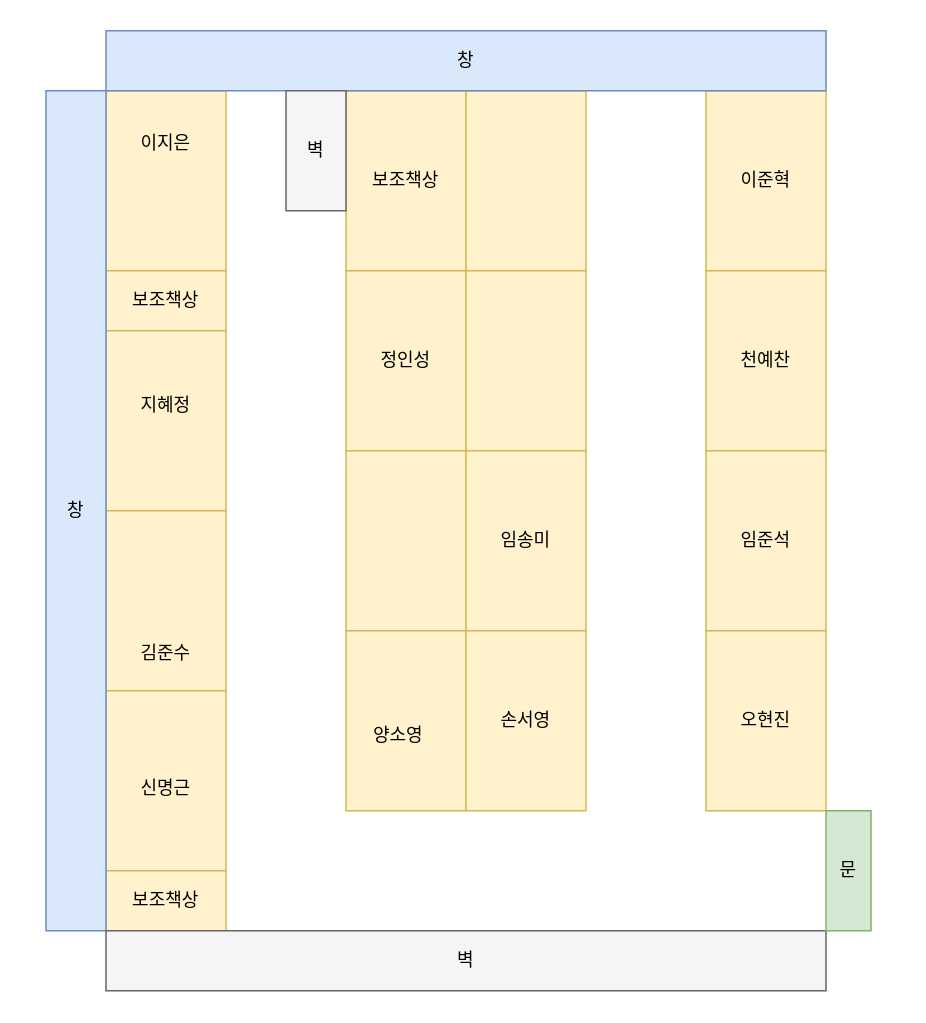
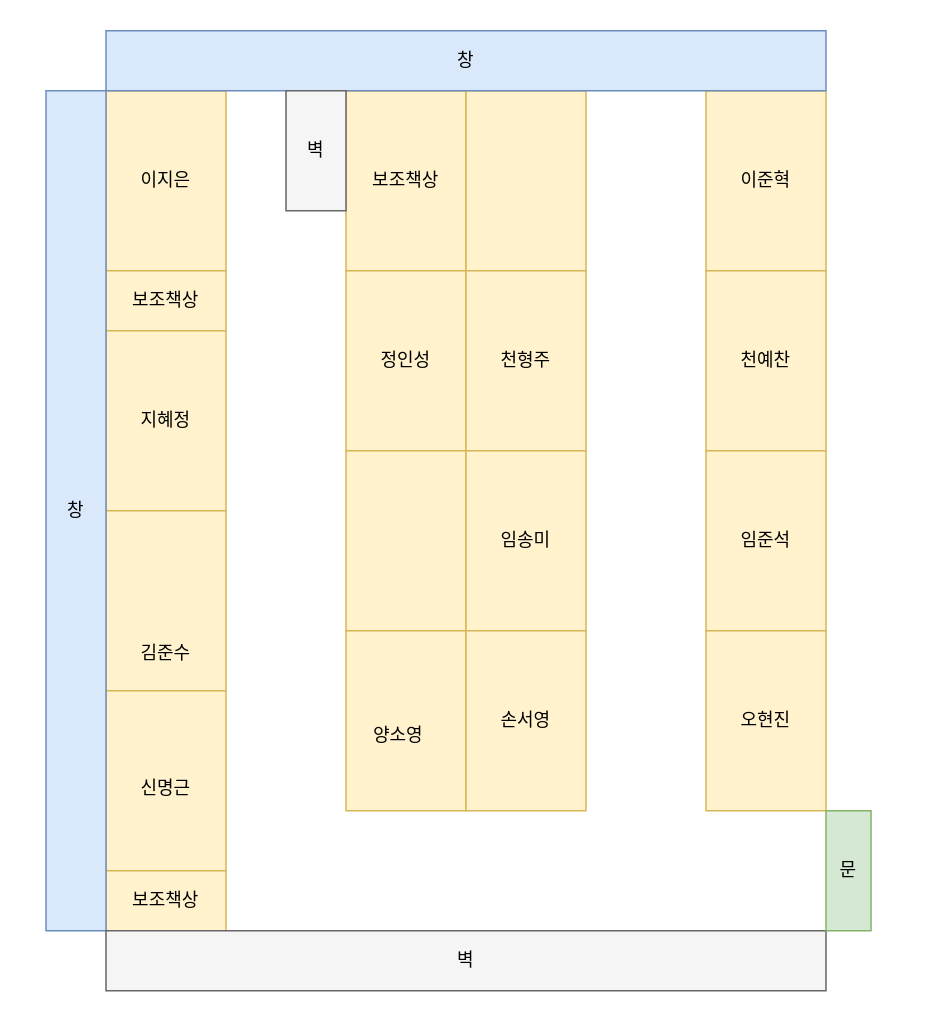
node "이지은": moved (166, 143) -> (166, 181)
node "천형주": added
node "지혜정": moved (166, 406) -> (166, 421)
